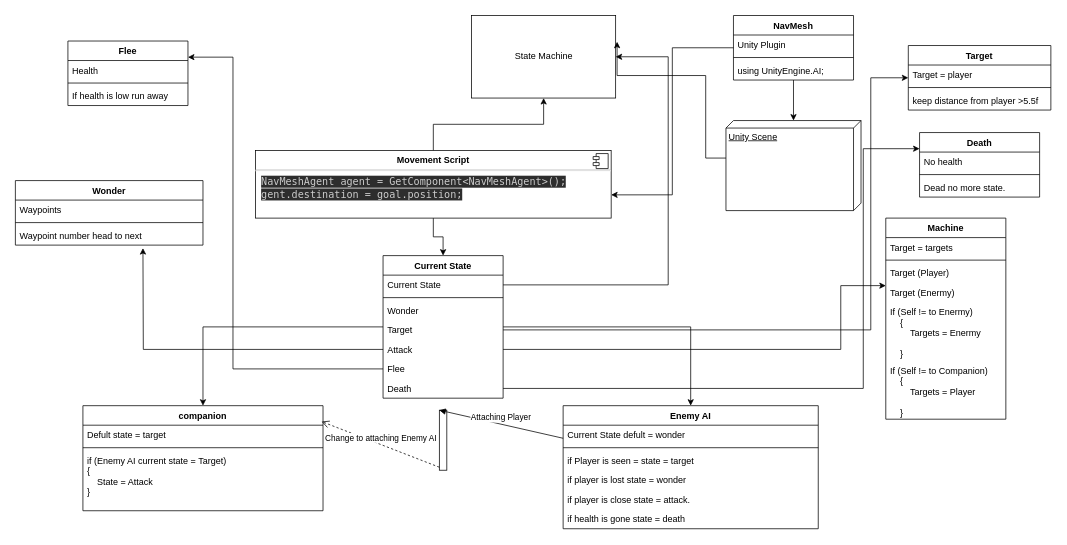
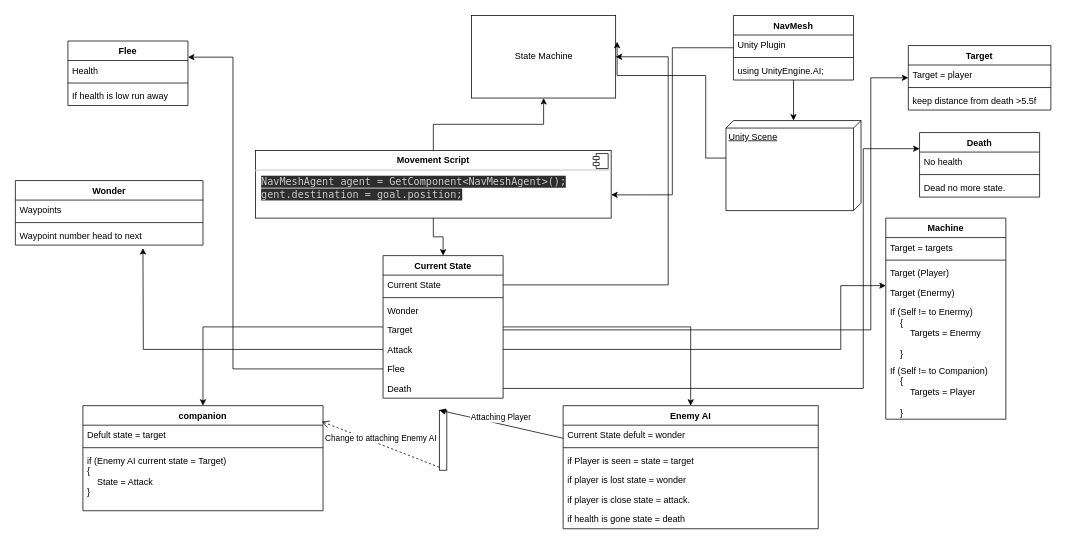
node "keep distance from player >5.5f": label "keep distance from player >5.5f" -> "keep distance from death >5.5f"
